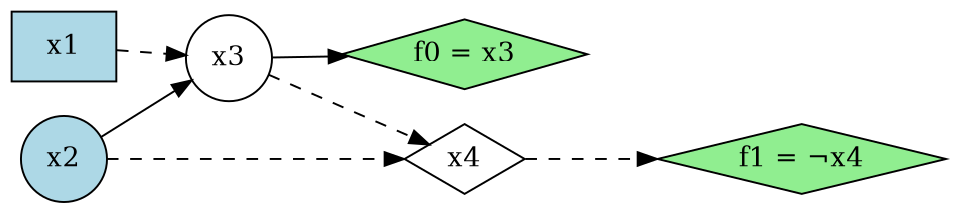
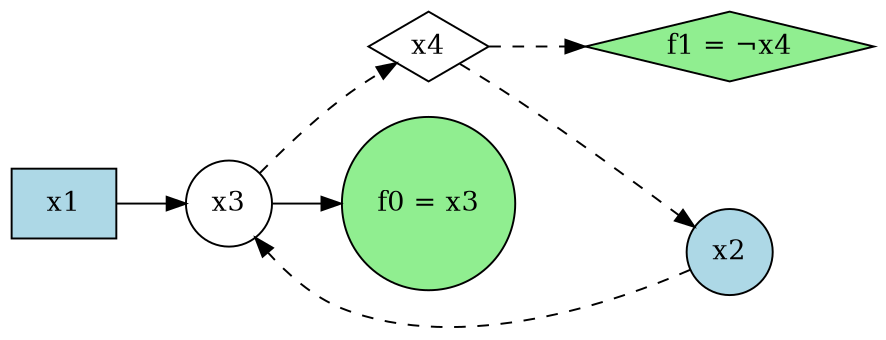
edge "x1" -> "x3": style dashed -> solid
node "f0 = x3": shape diamond -> circle
edge "x2" -> "x3": style solid -> dashed
edge "x2" -> "x4": reversed
